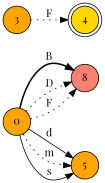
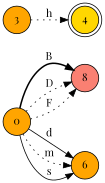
edge "3" -> "4": label "F" -> "h"
node "5": label "5" -> "6"
